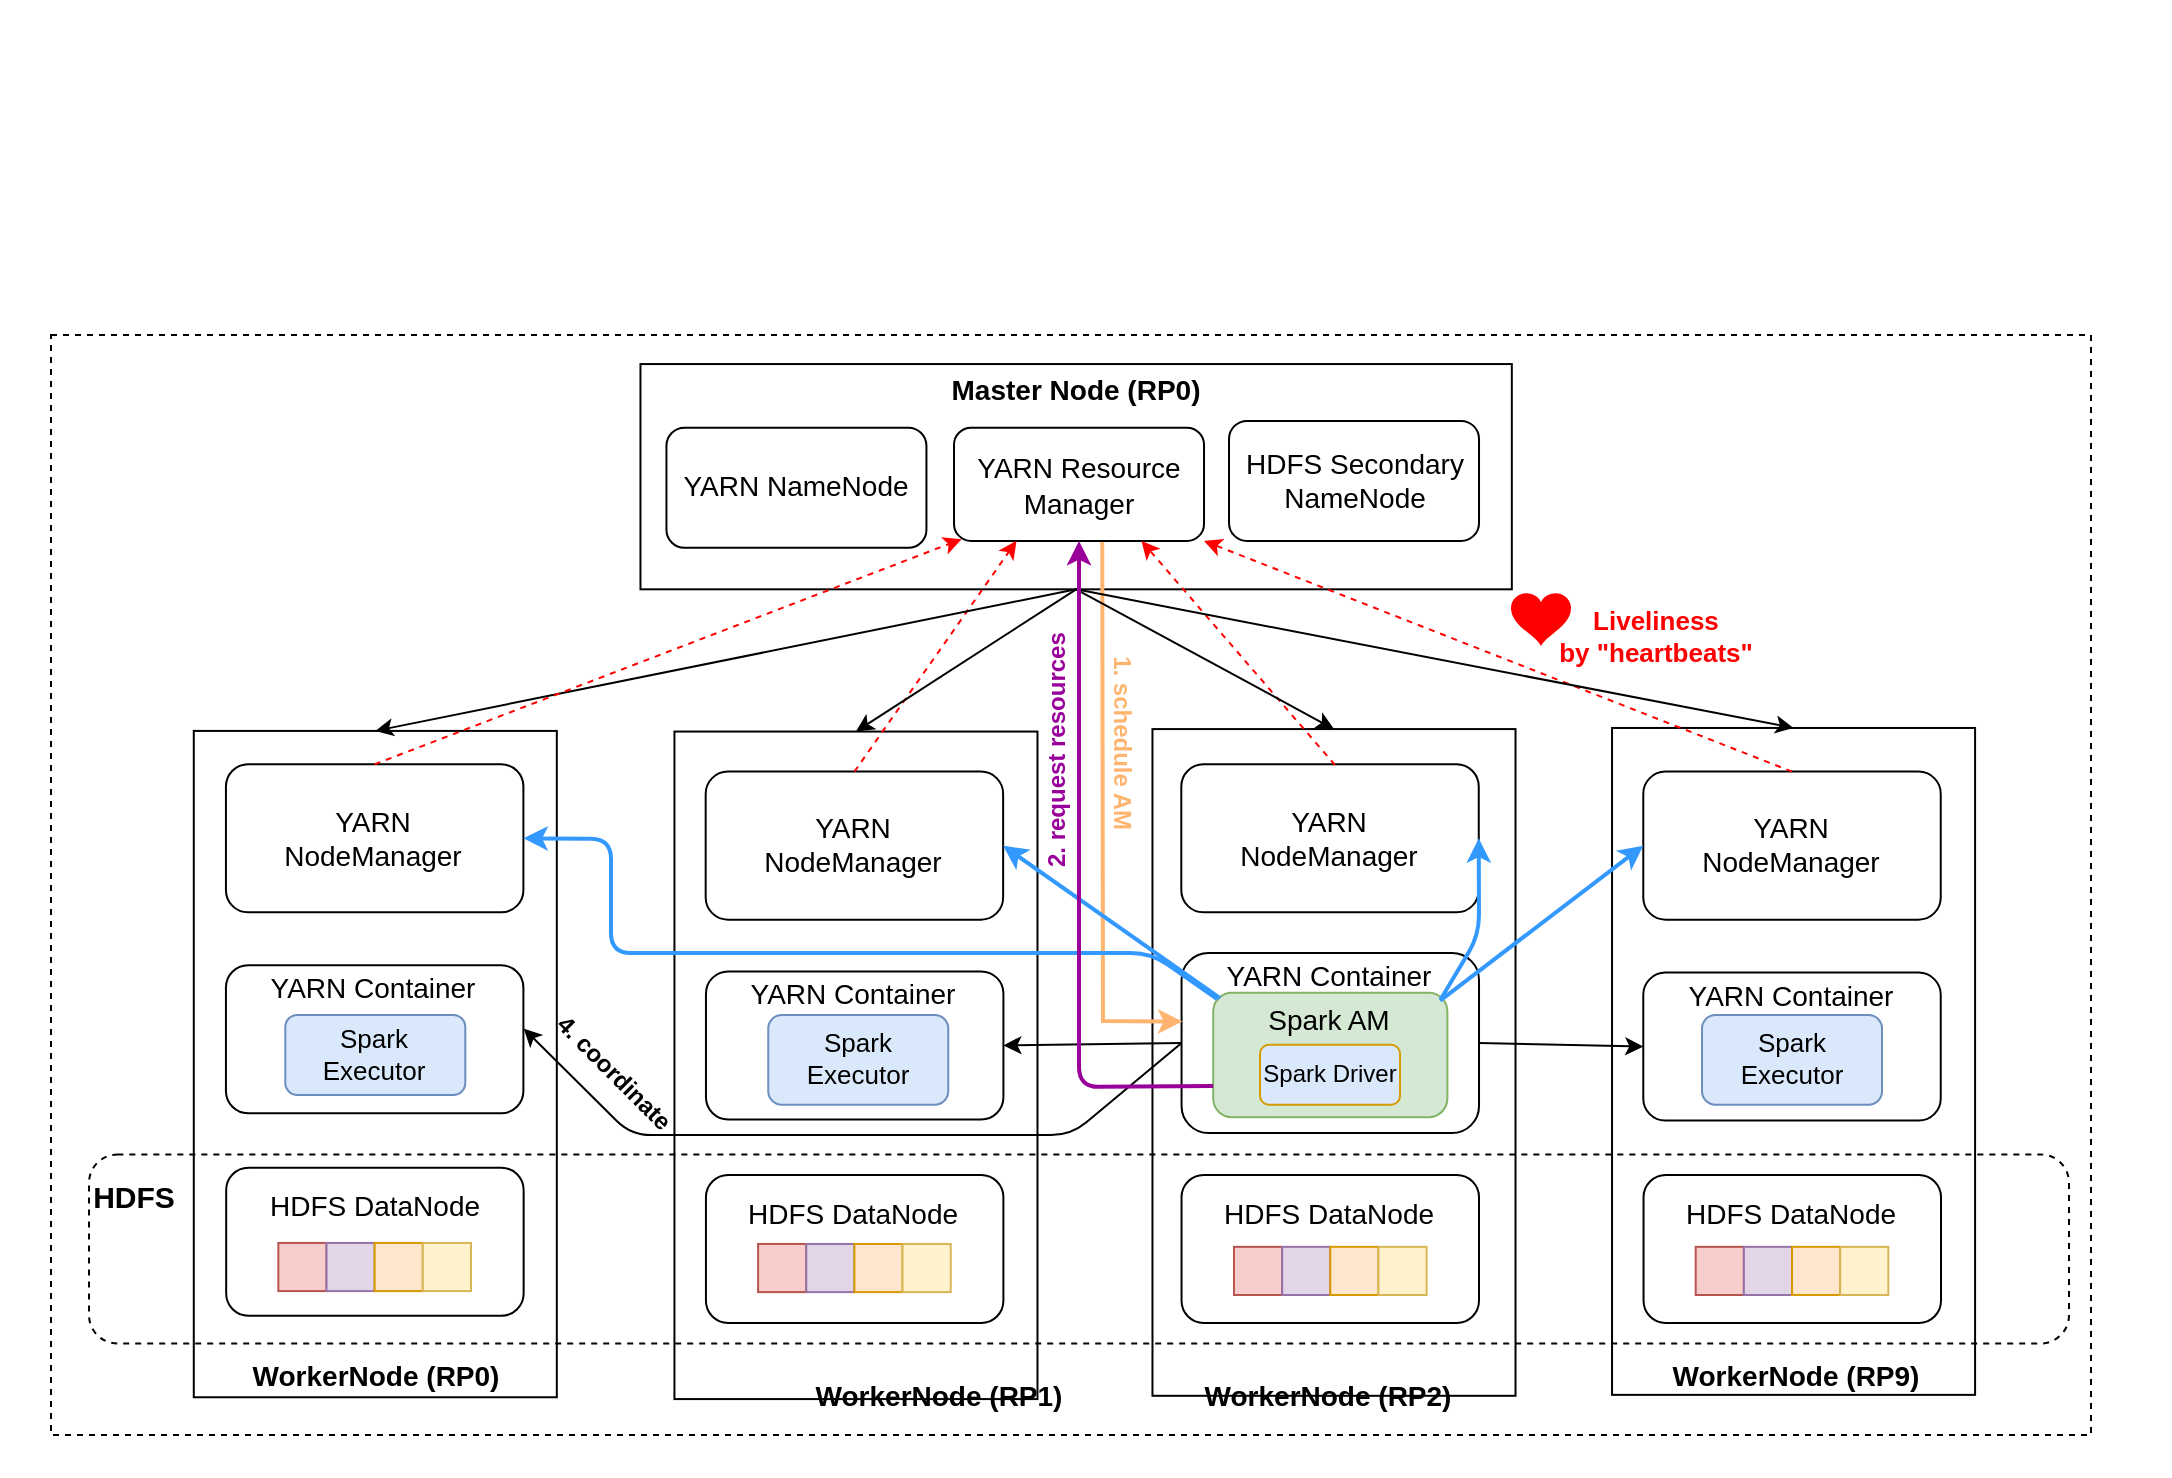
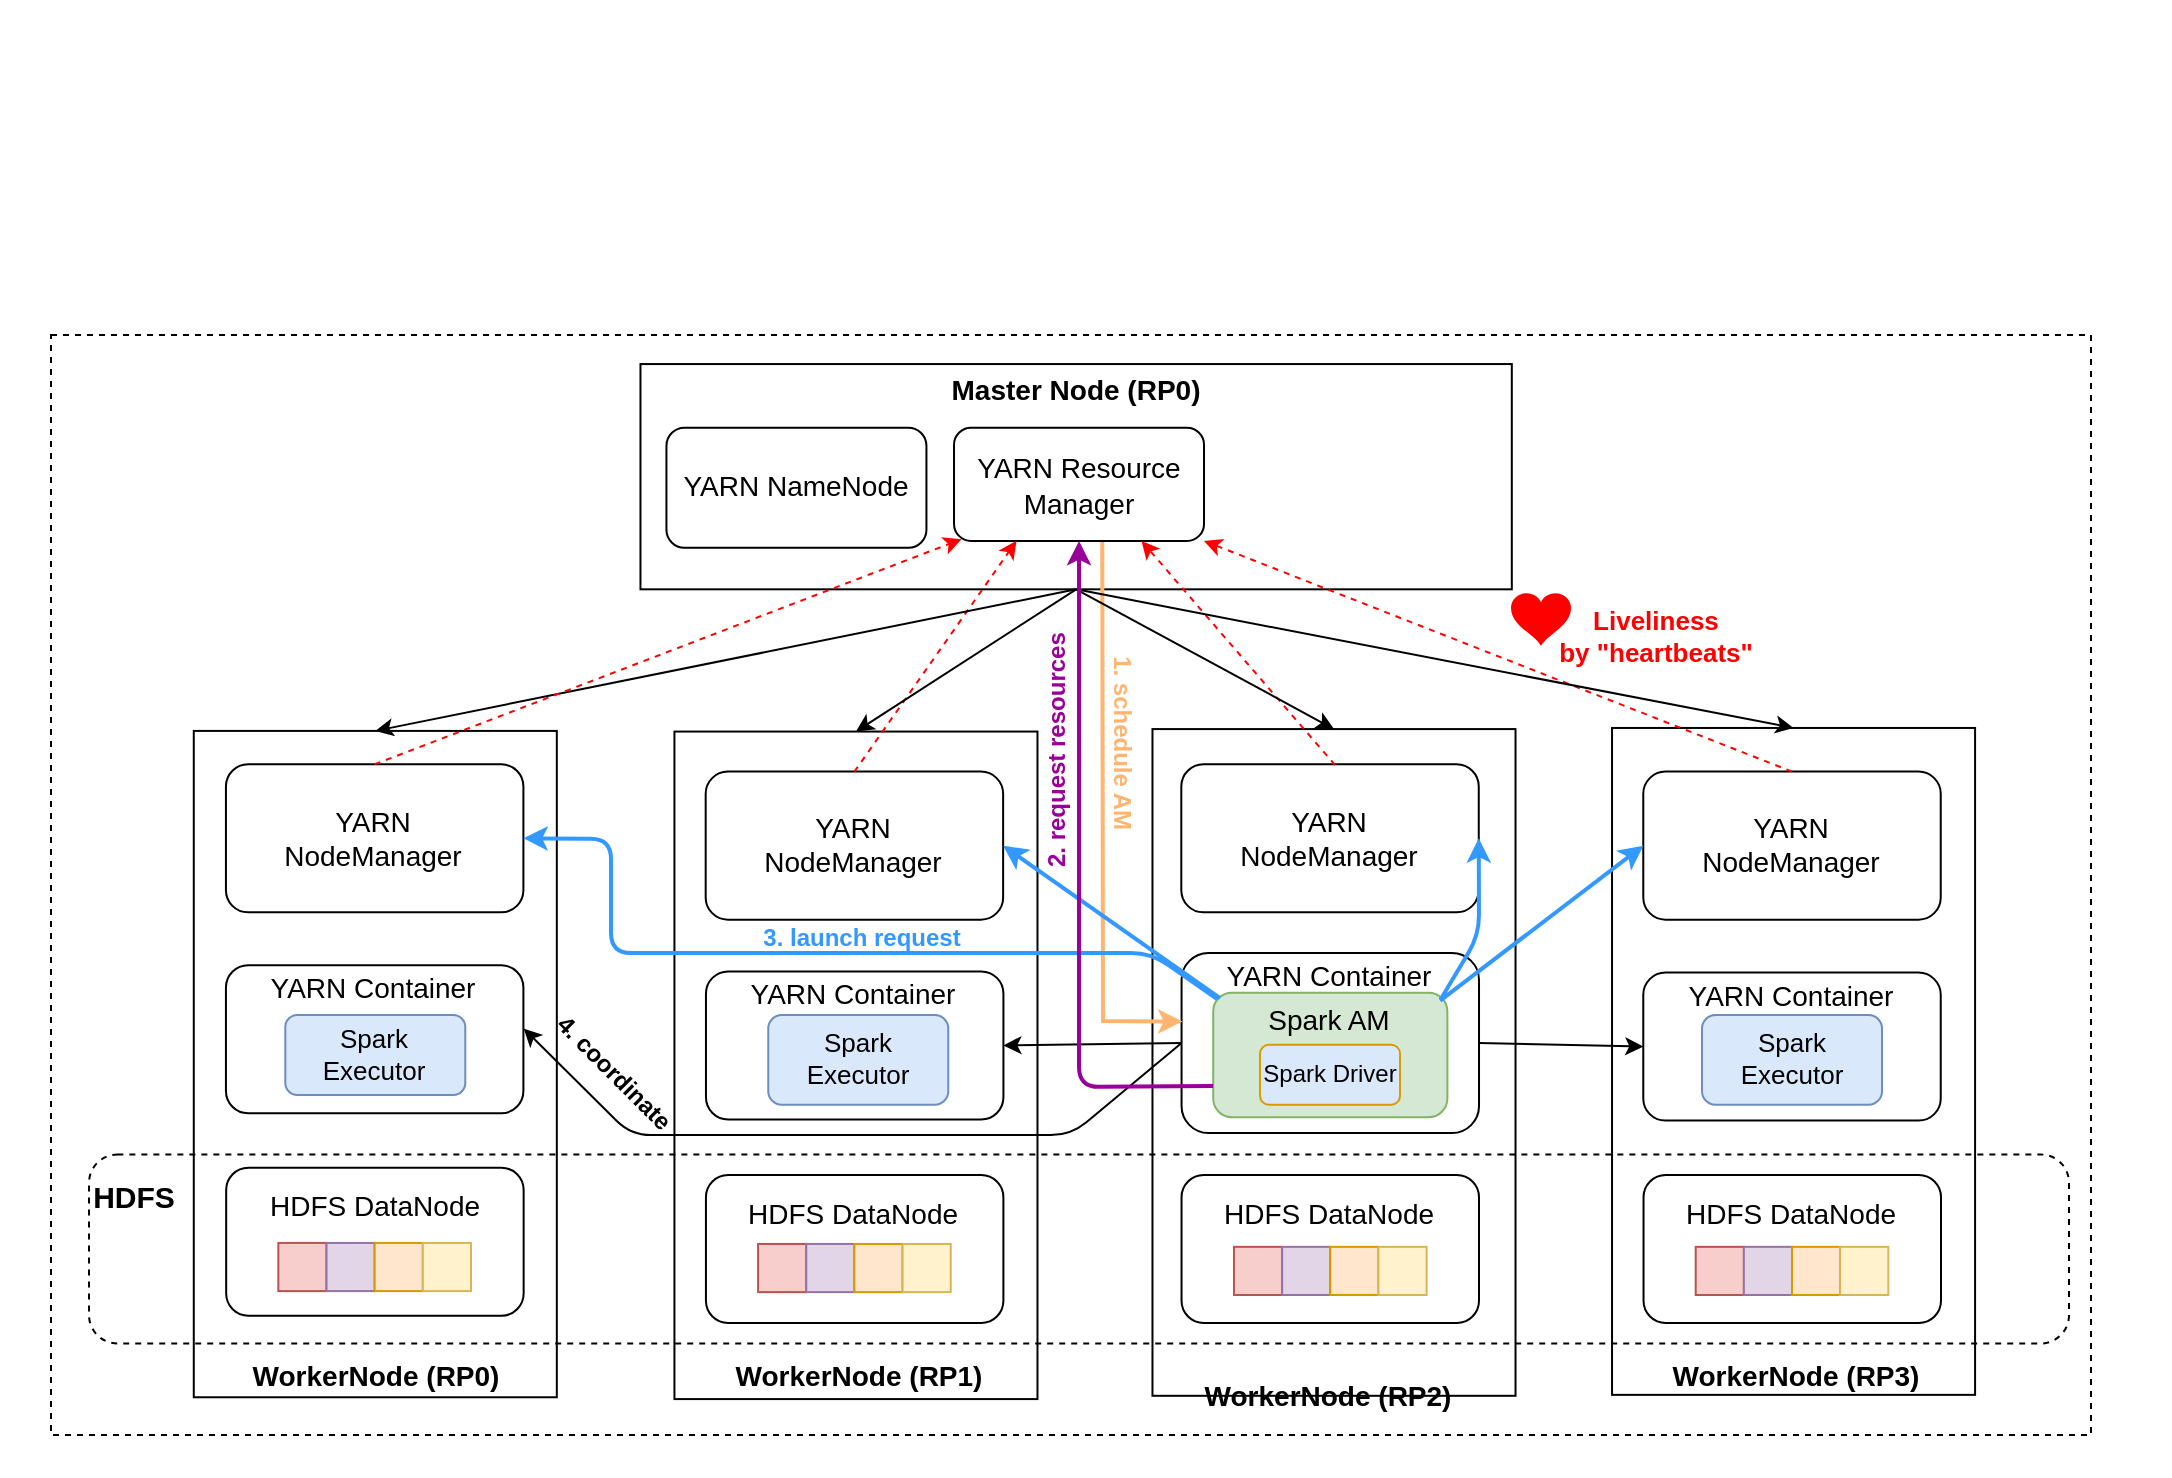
node "HDFS Secondary NameNode": removed
node "3. launch request": added
node "WorkerNode (RP9)": label "WorkerNode (RP9)" -> "WorkerNode (RP3)"
node "WorkerNode (RP1)": moved (940, 1395) -> (860, 1375)
